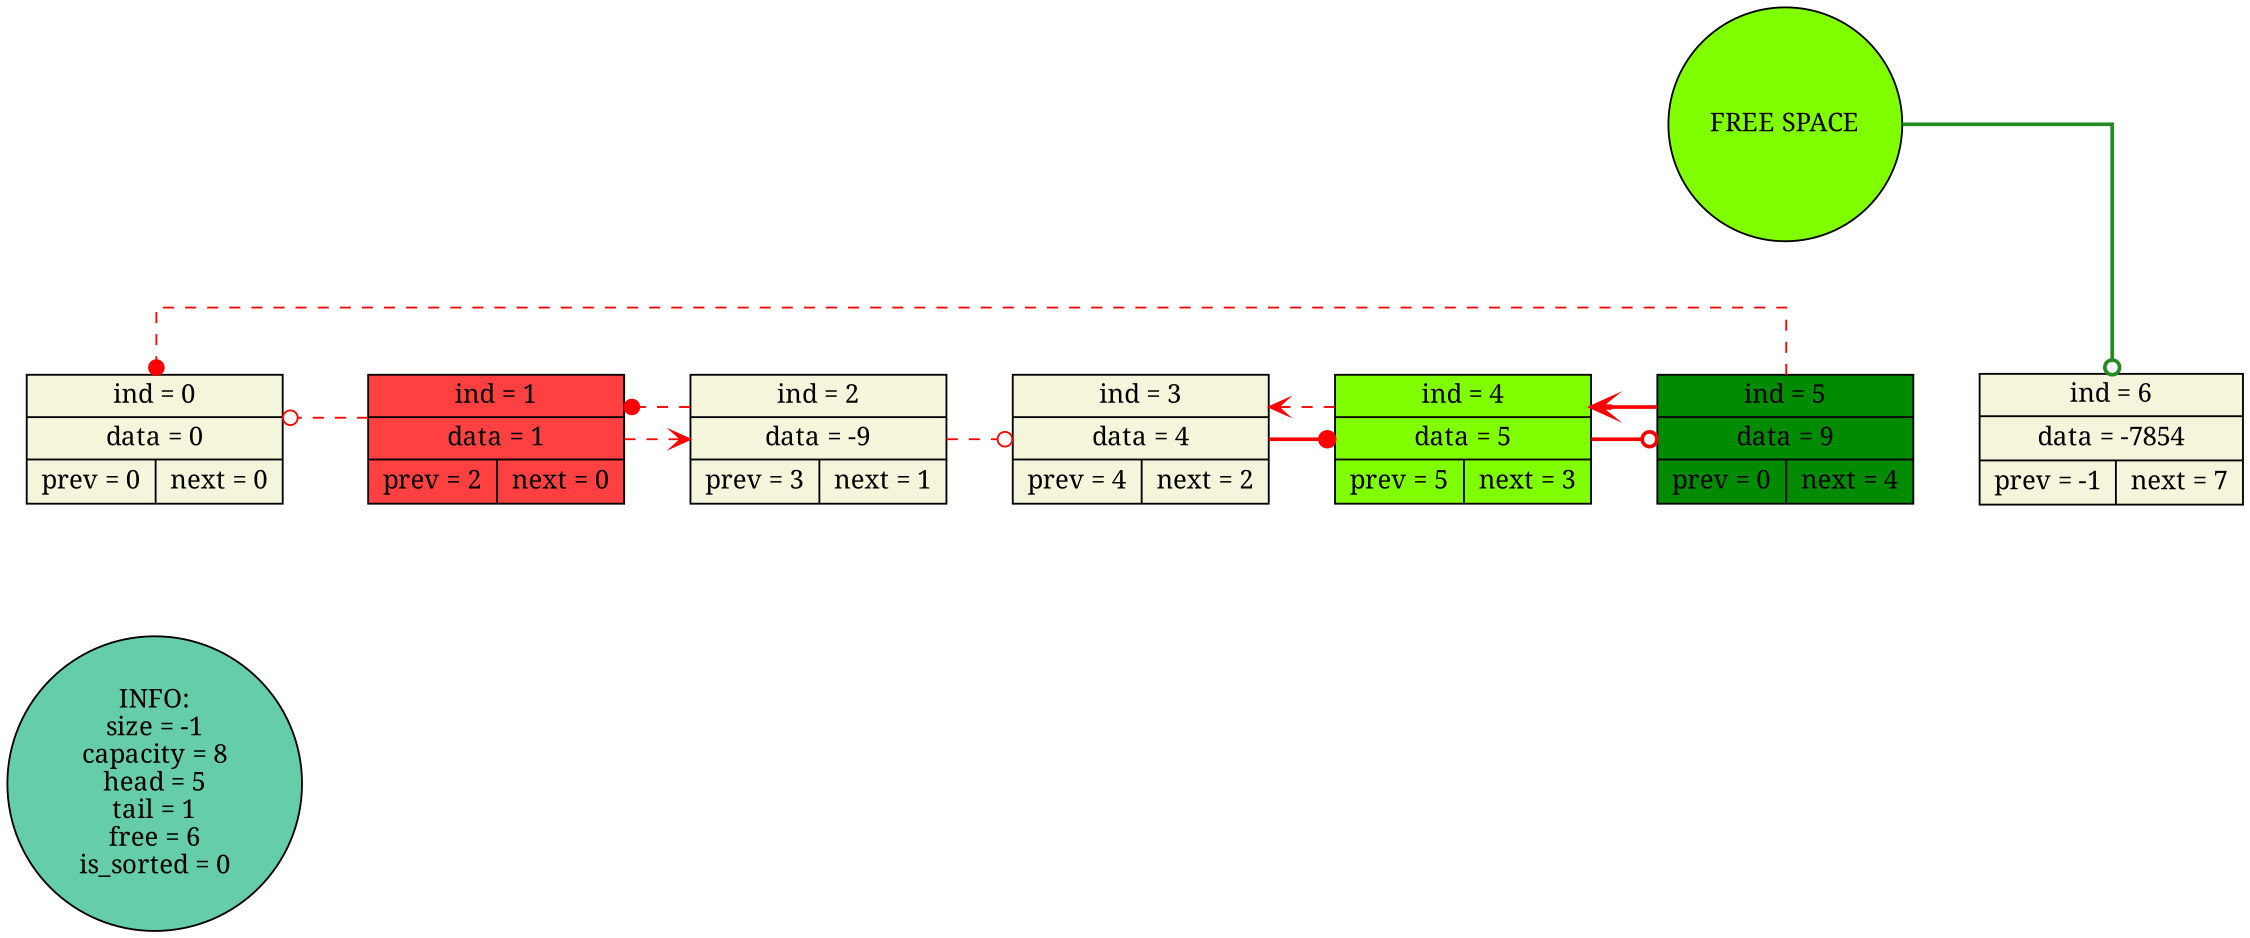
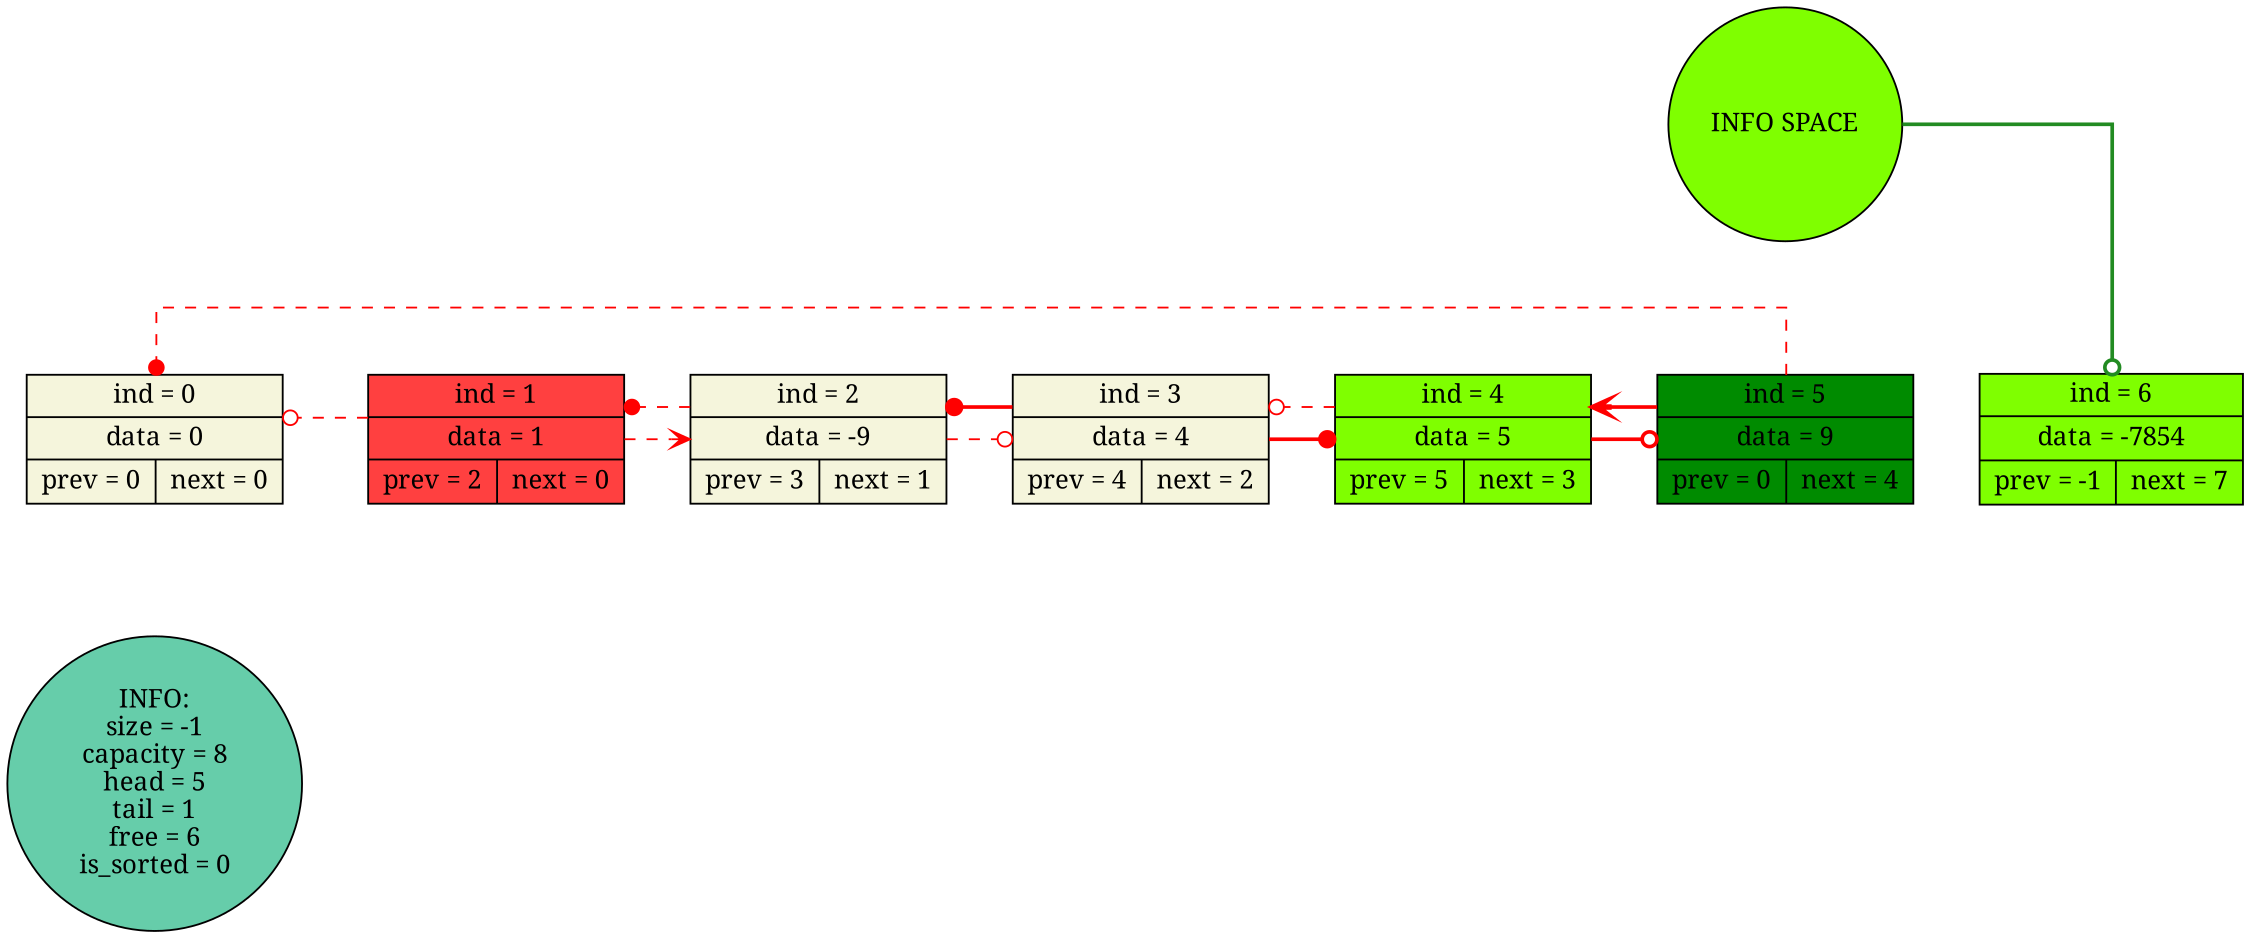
node "FREE SPACE": label "FREE SPACE" -> "INFO SPACE"
edge "ind = 3" -> "ind = 2": added
edge "ind = 4" -> "ind = 3": arrowhead vee -> odot
node "ind = 6": fillcolor beige -> chartreuse1
